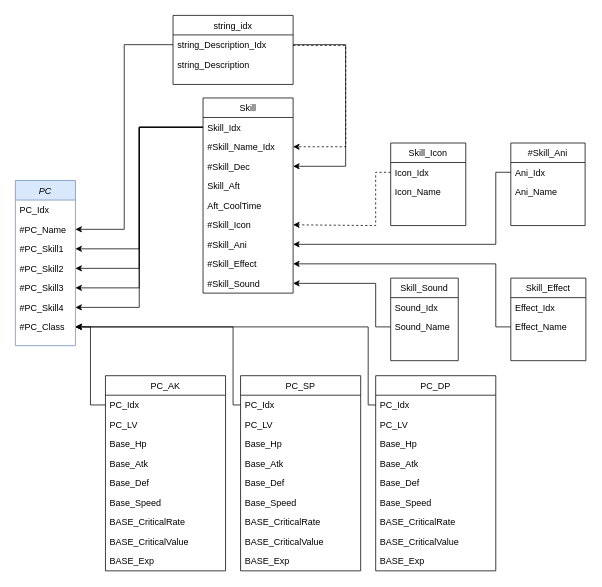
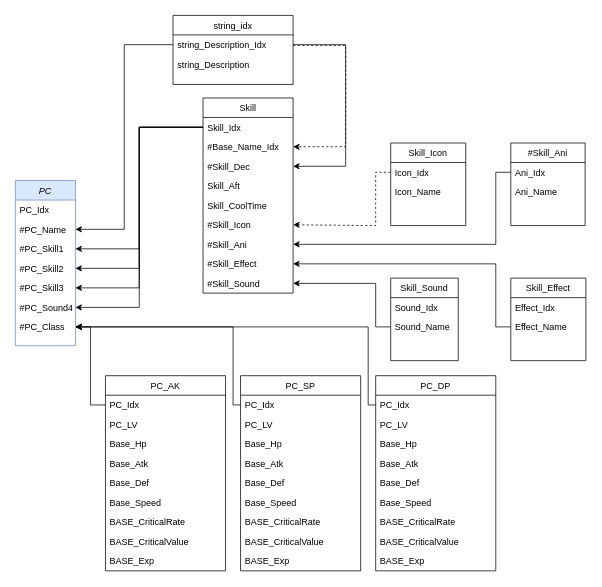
node "#Skill_Name_Idx": label "#Skill_Name_Idx" -> "#Base_Name_Idx"
node "Aft_CoolTime": label "Aft_CoolTime" -> "Skill_CoolTime"
node "#PC_Skill4": label "#PC_Skill4" -> "#PC_Sound4"
